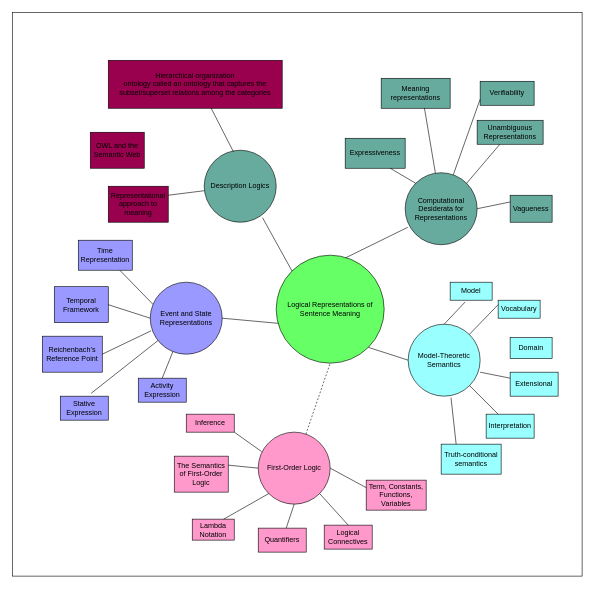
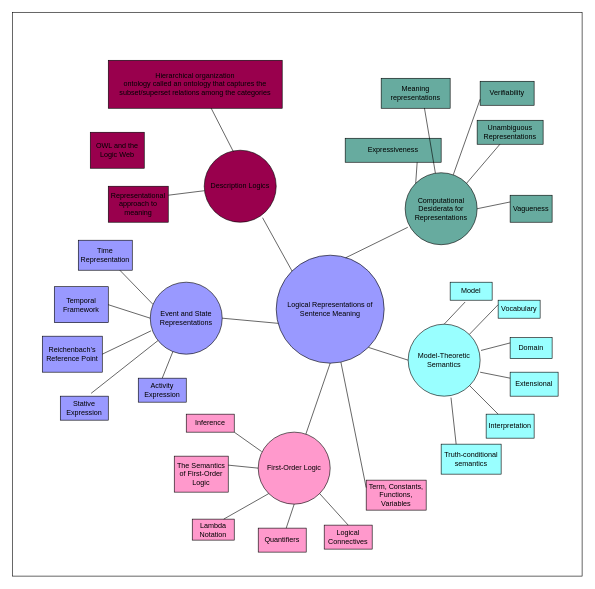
node "OWL and the Semantic Web": label "OWL and the Semantic Web" -> "OWL and the Logic Web"
node "Expressiveness": size 60x30 -> 96x24
node "Description Logics": fillcolor #67ab9f -> #99004d
node "Logical Representations of Sentence Meaning": fillcolor #66ff66 -> #9999ff
edge "Domain" -- "Model-Theoretic Semantics": added
edge "Logical Representations of Sentence Meaning" -- "First-Order Logic": style dashed -> solid
edge "First-Order Logic" -- "Term, Constants, Functions, Variables": now "Logical Representations of Sentence Meaning" -- "Term, Constants, Functions, Variables"
